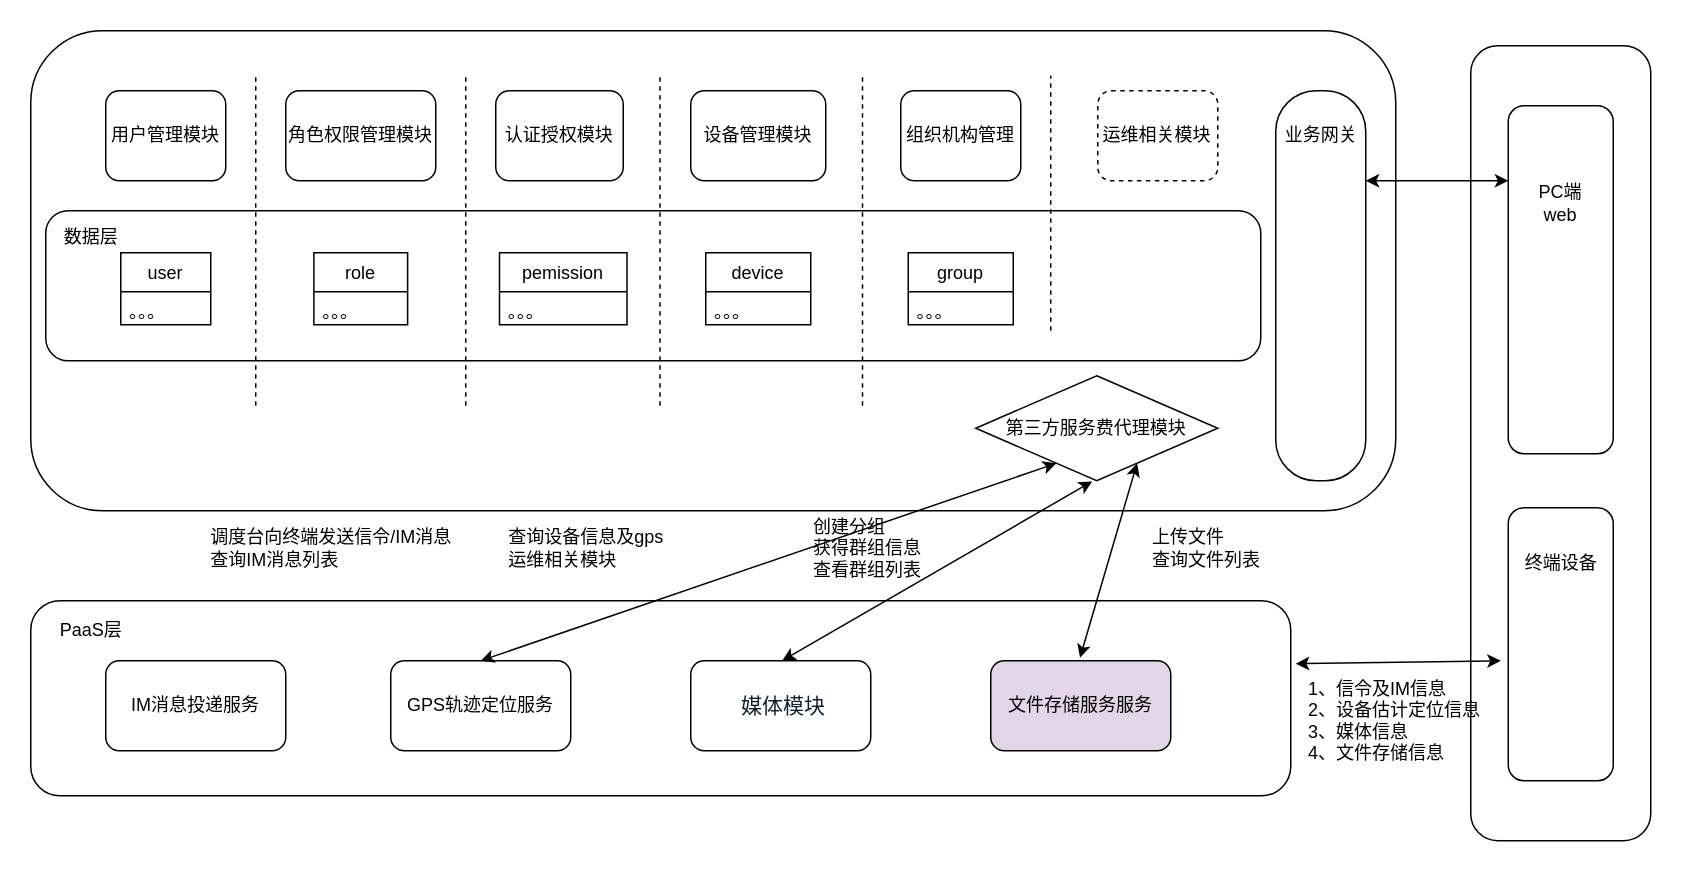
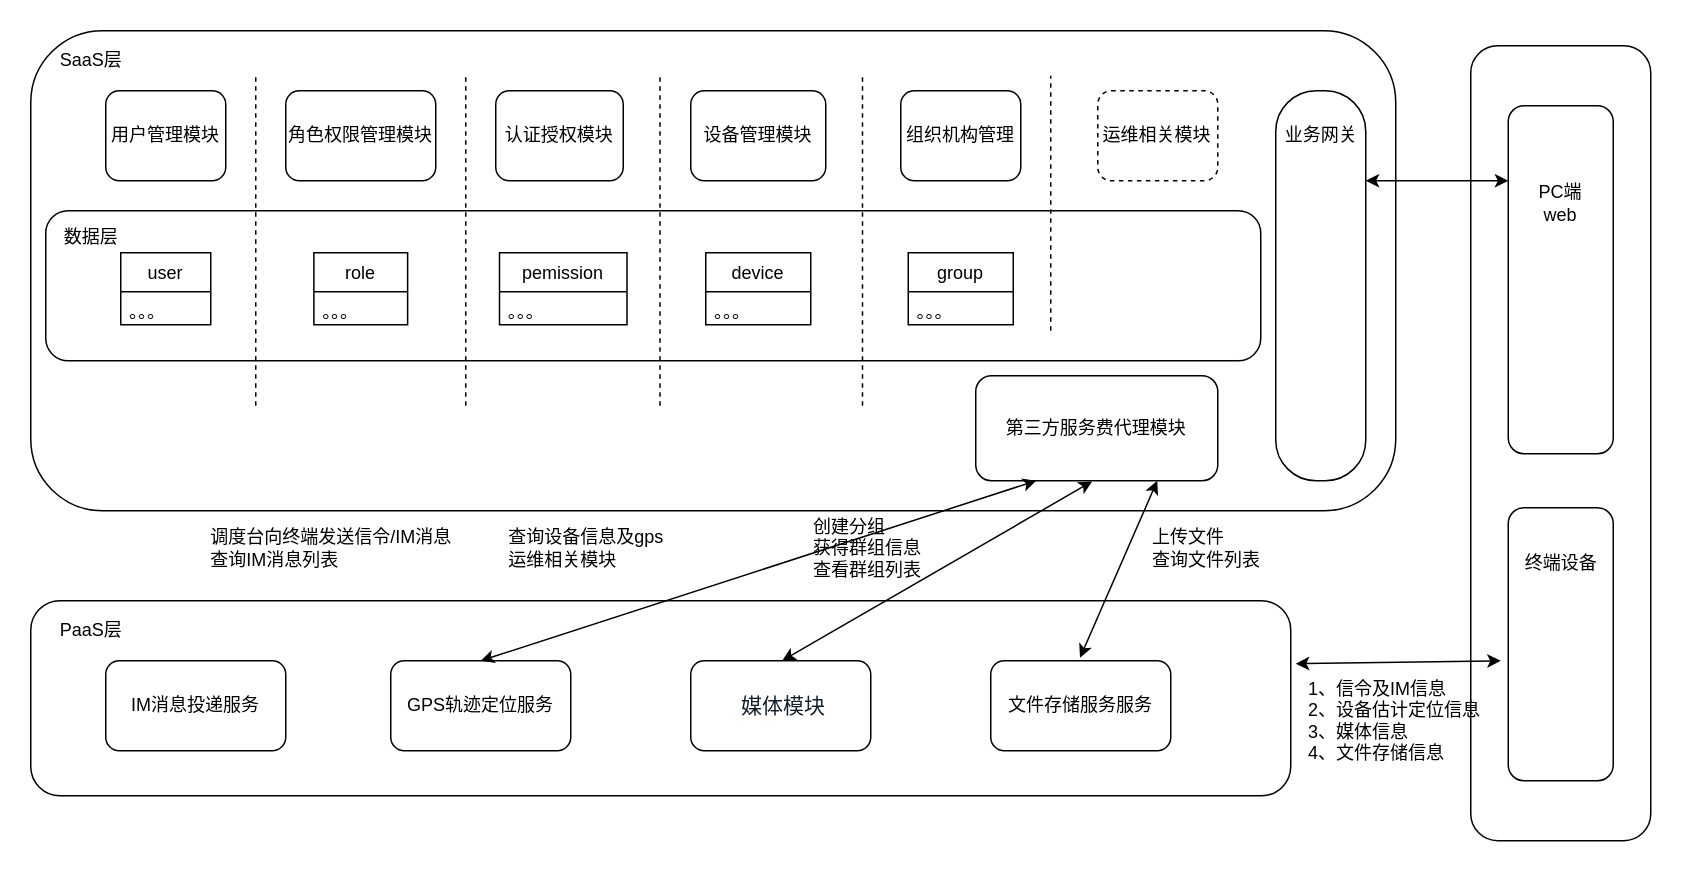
node "SaaS层": added
node "第三方服务费代理模块": shape diamond -> rounded rectangle
node "文件存储服务服务": fillcolor #e1d5e7 -> #ffffff
